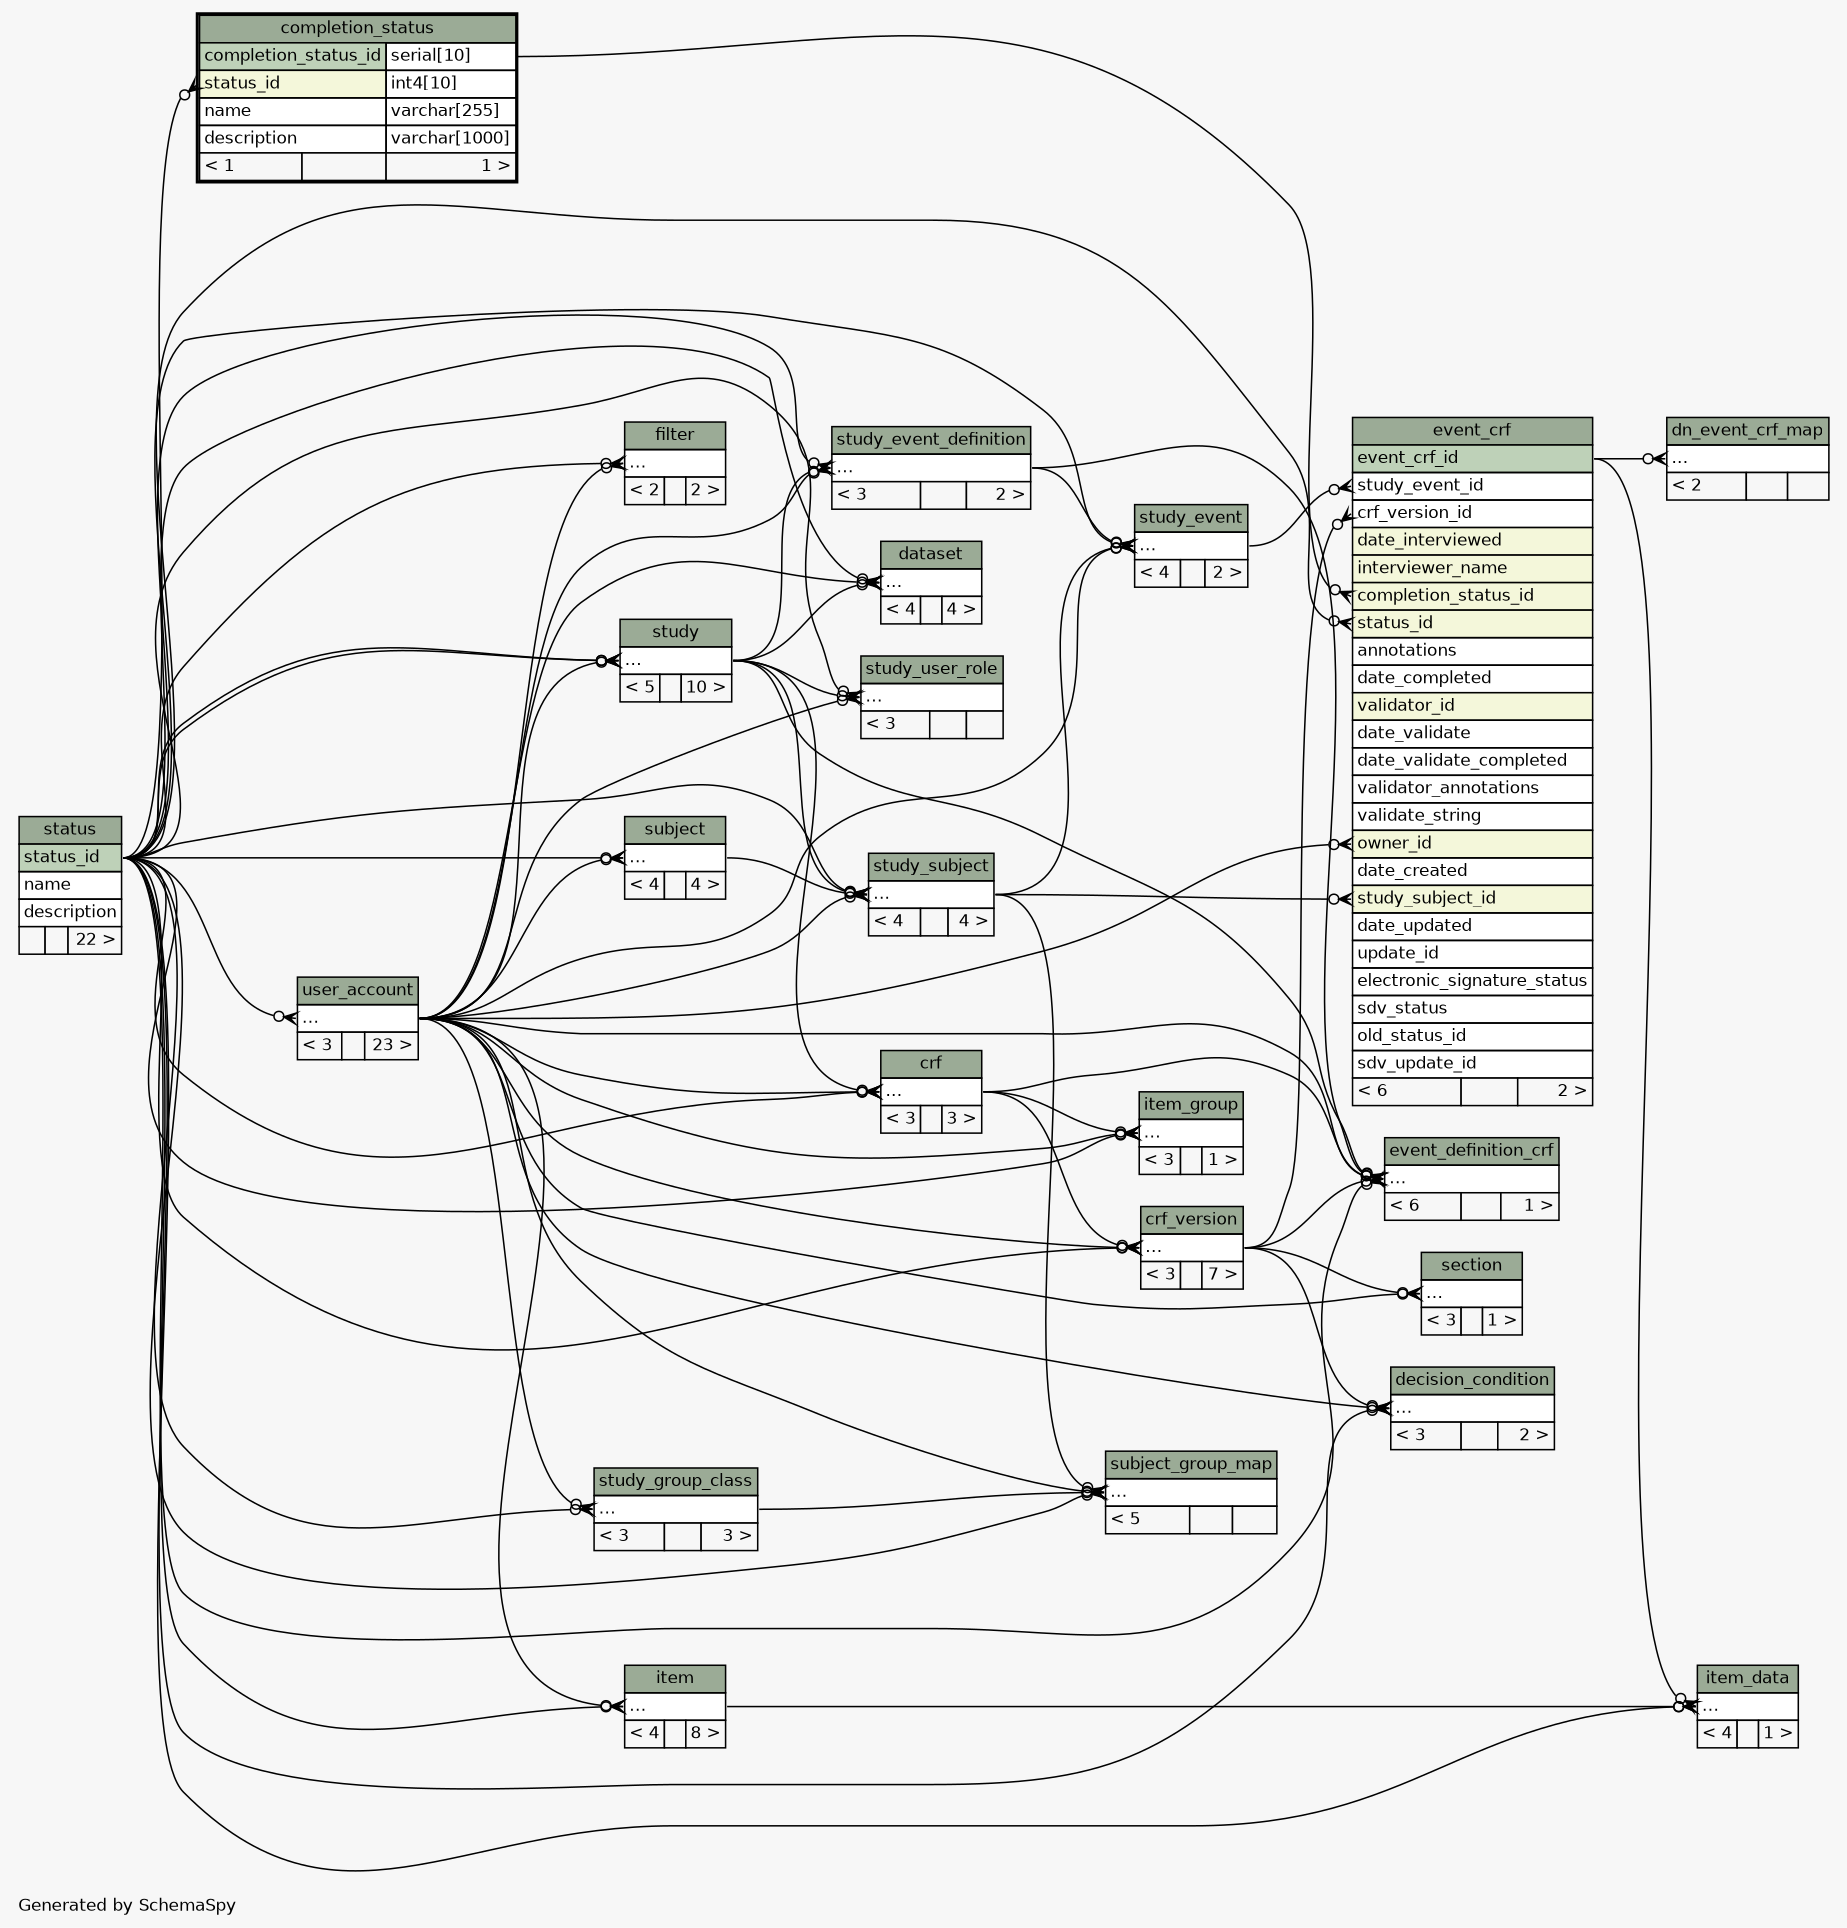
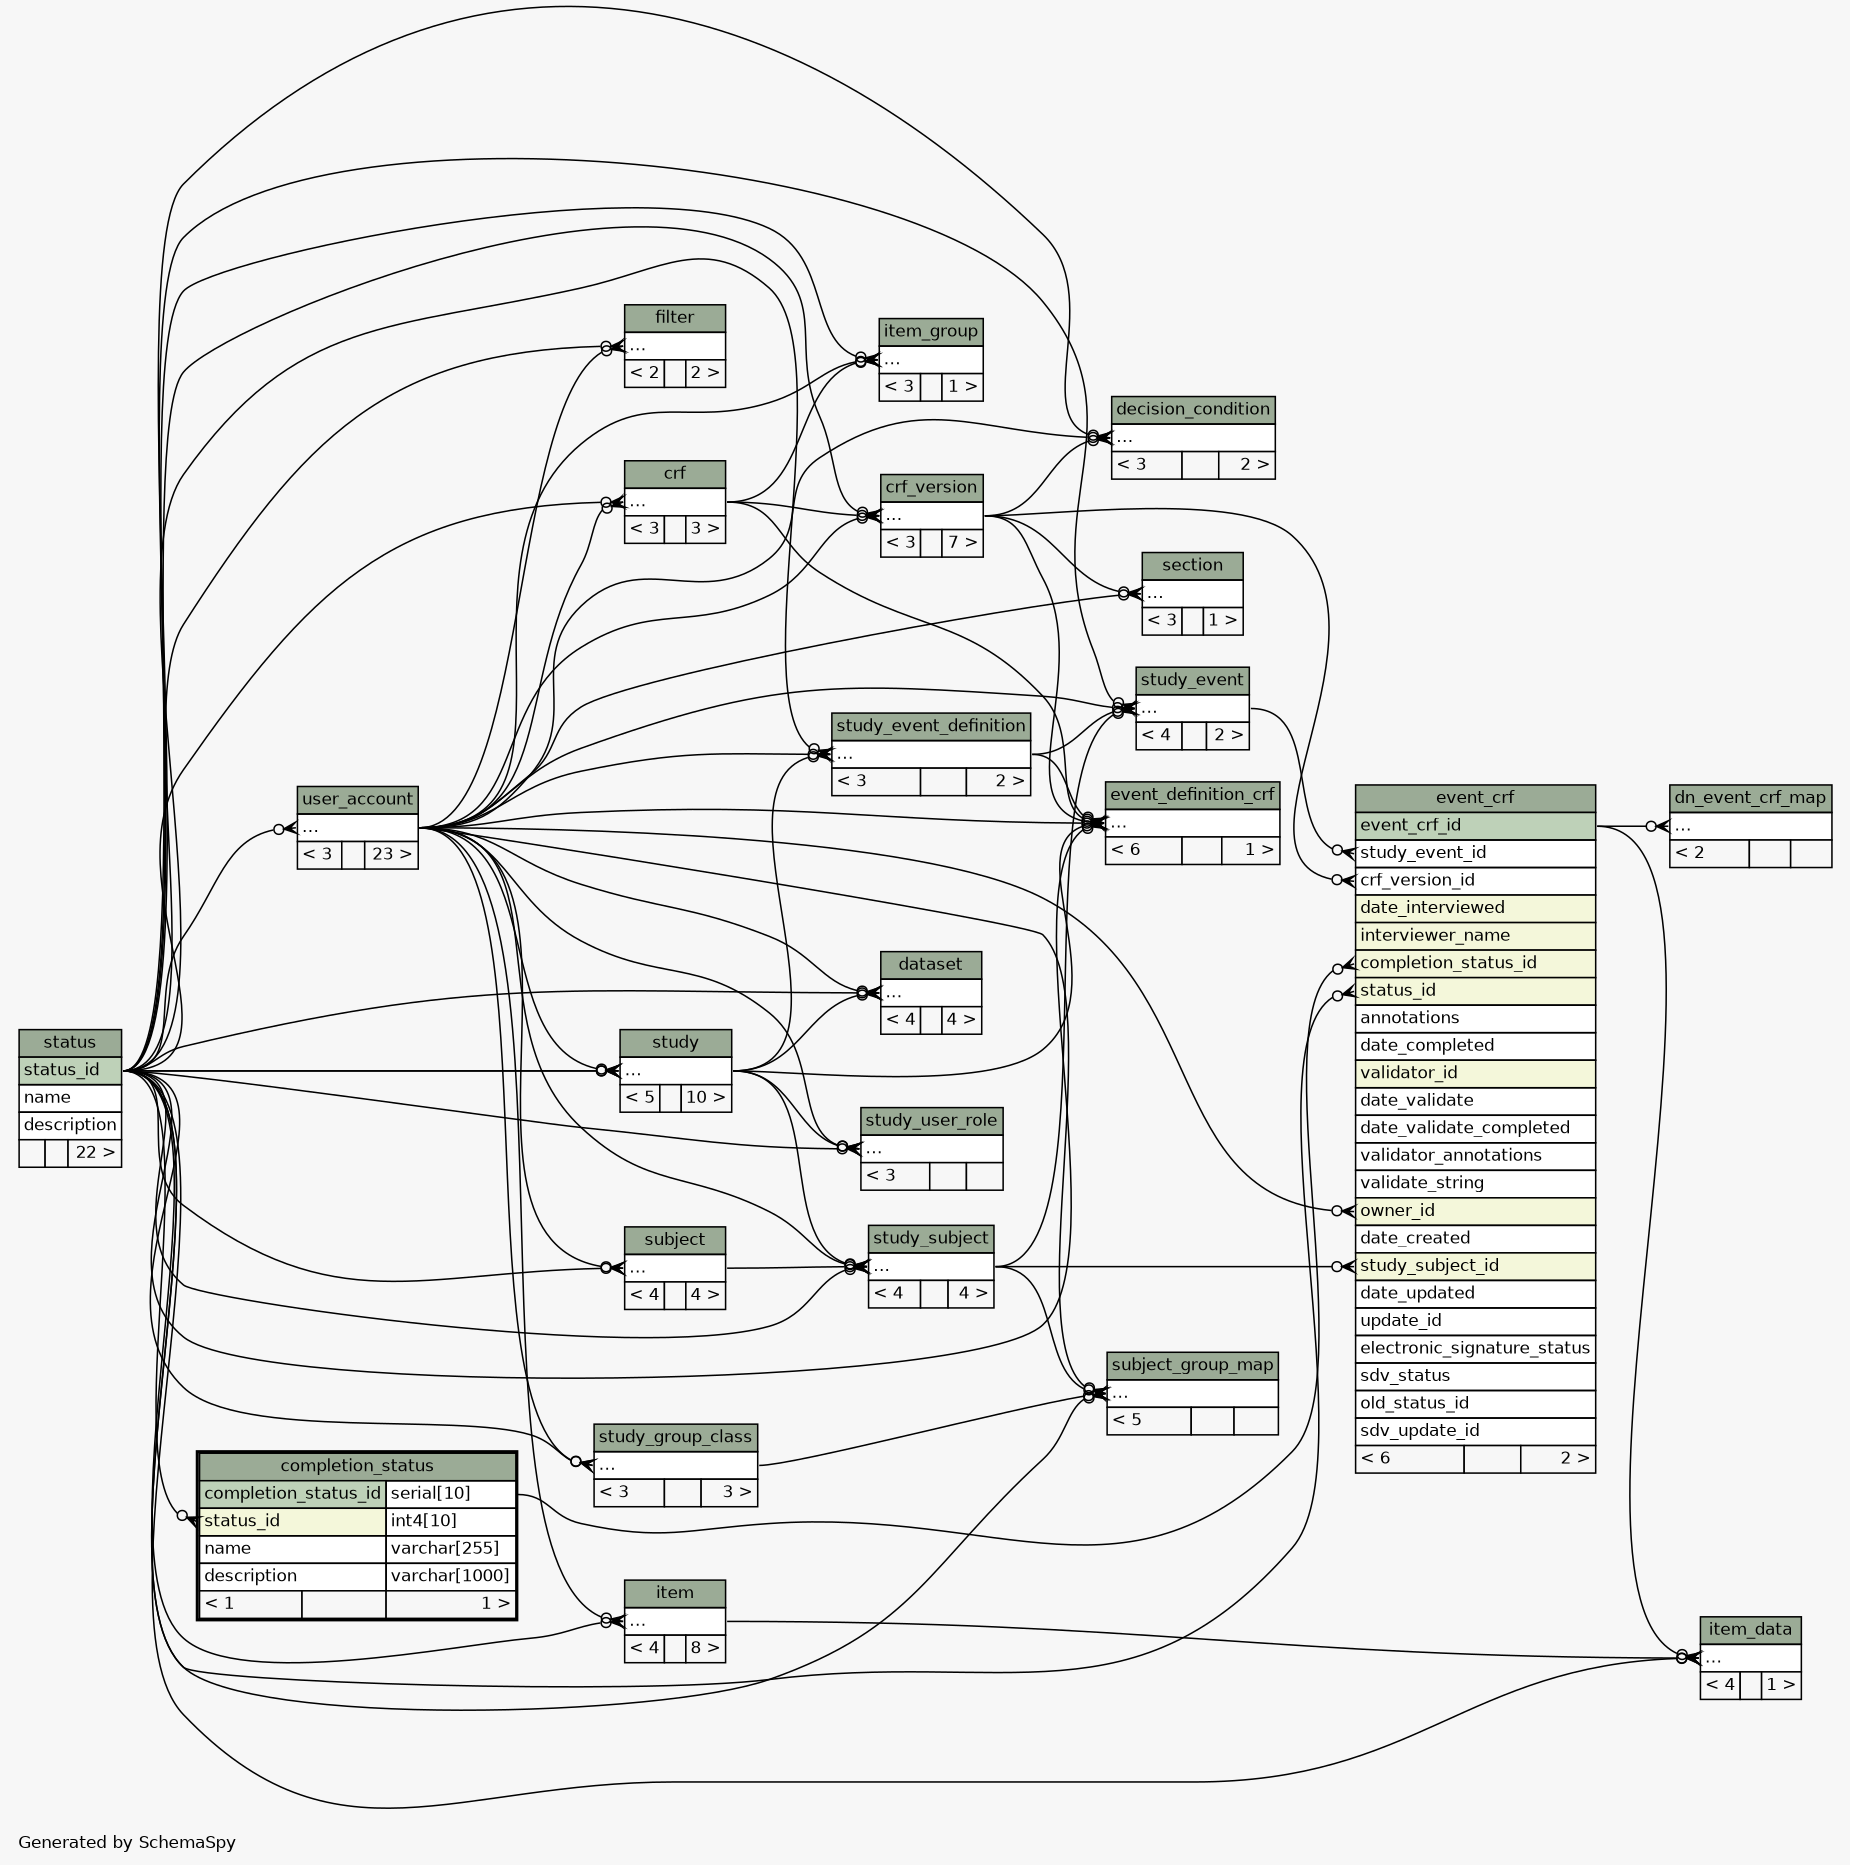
edge "study" -> "crf": removed
